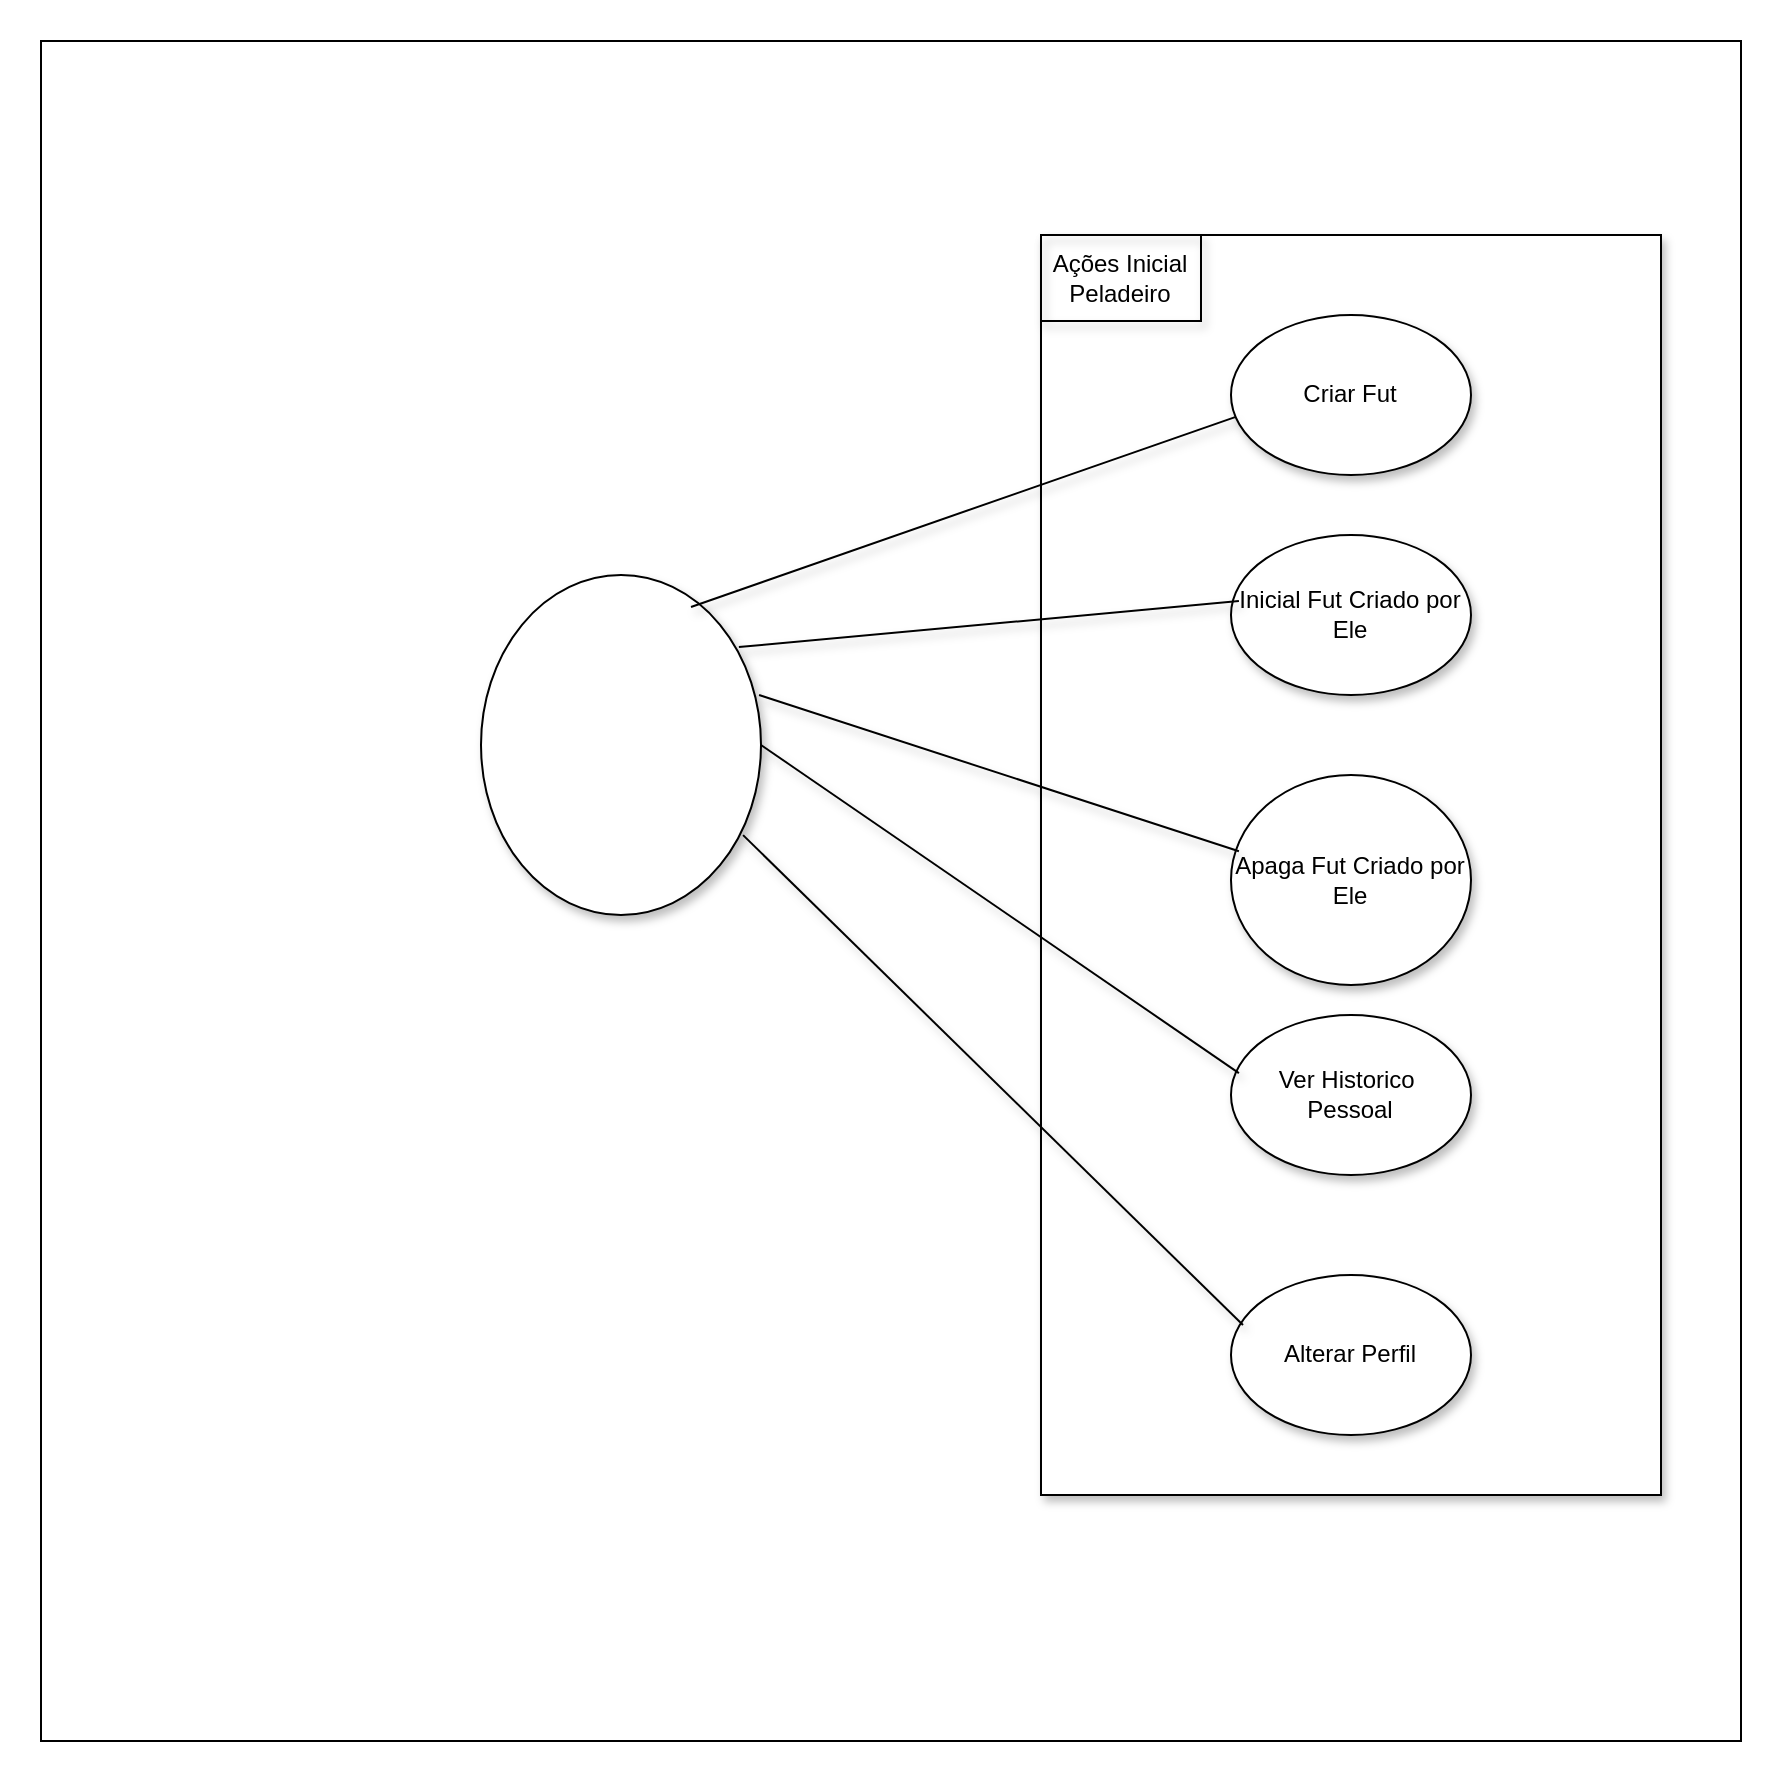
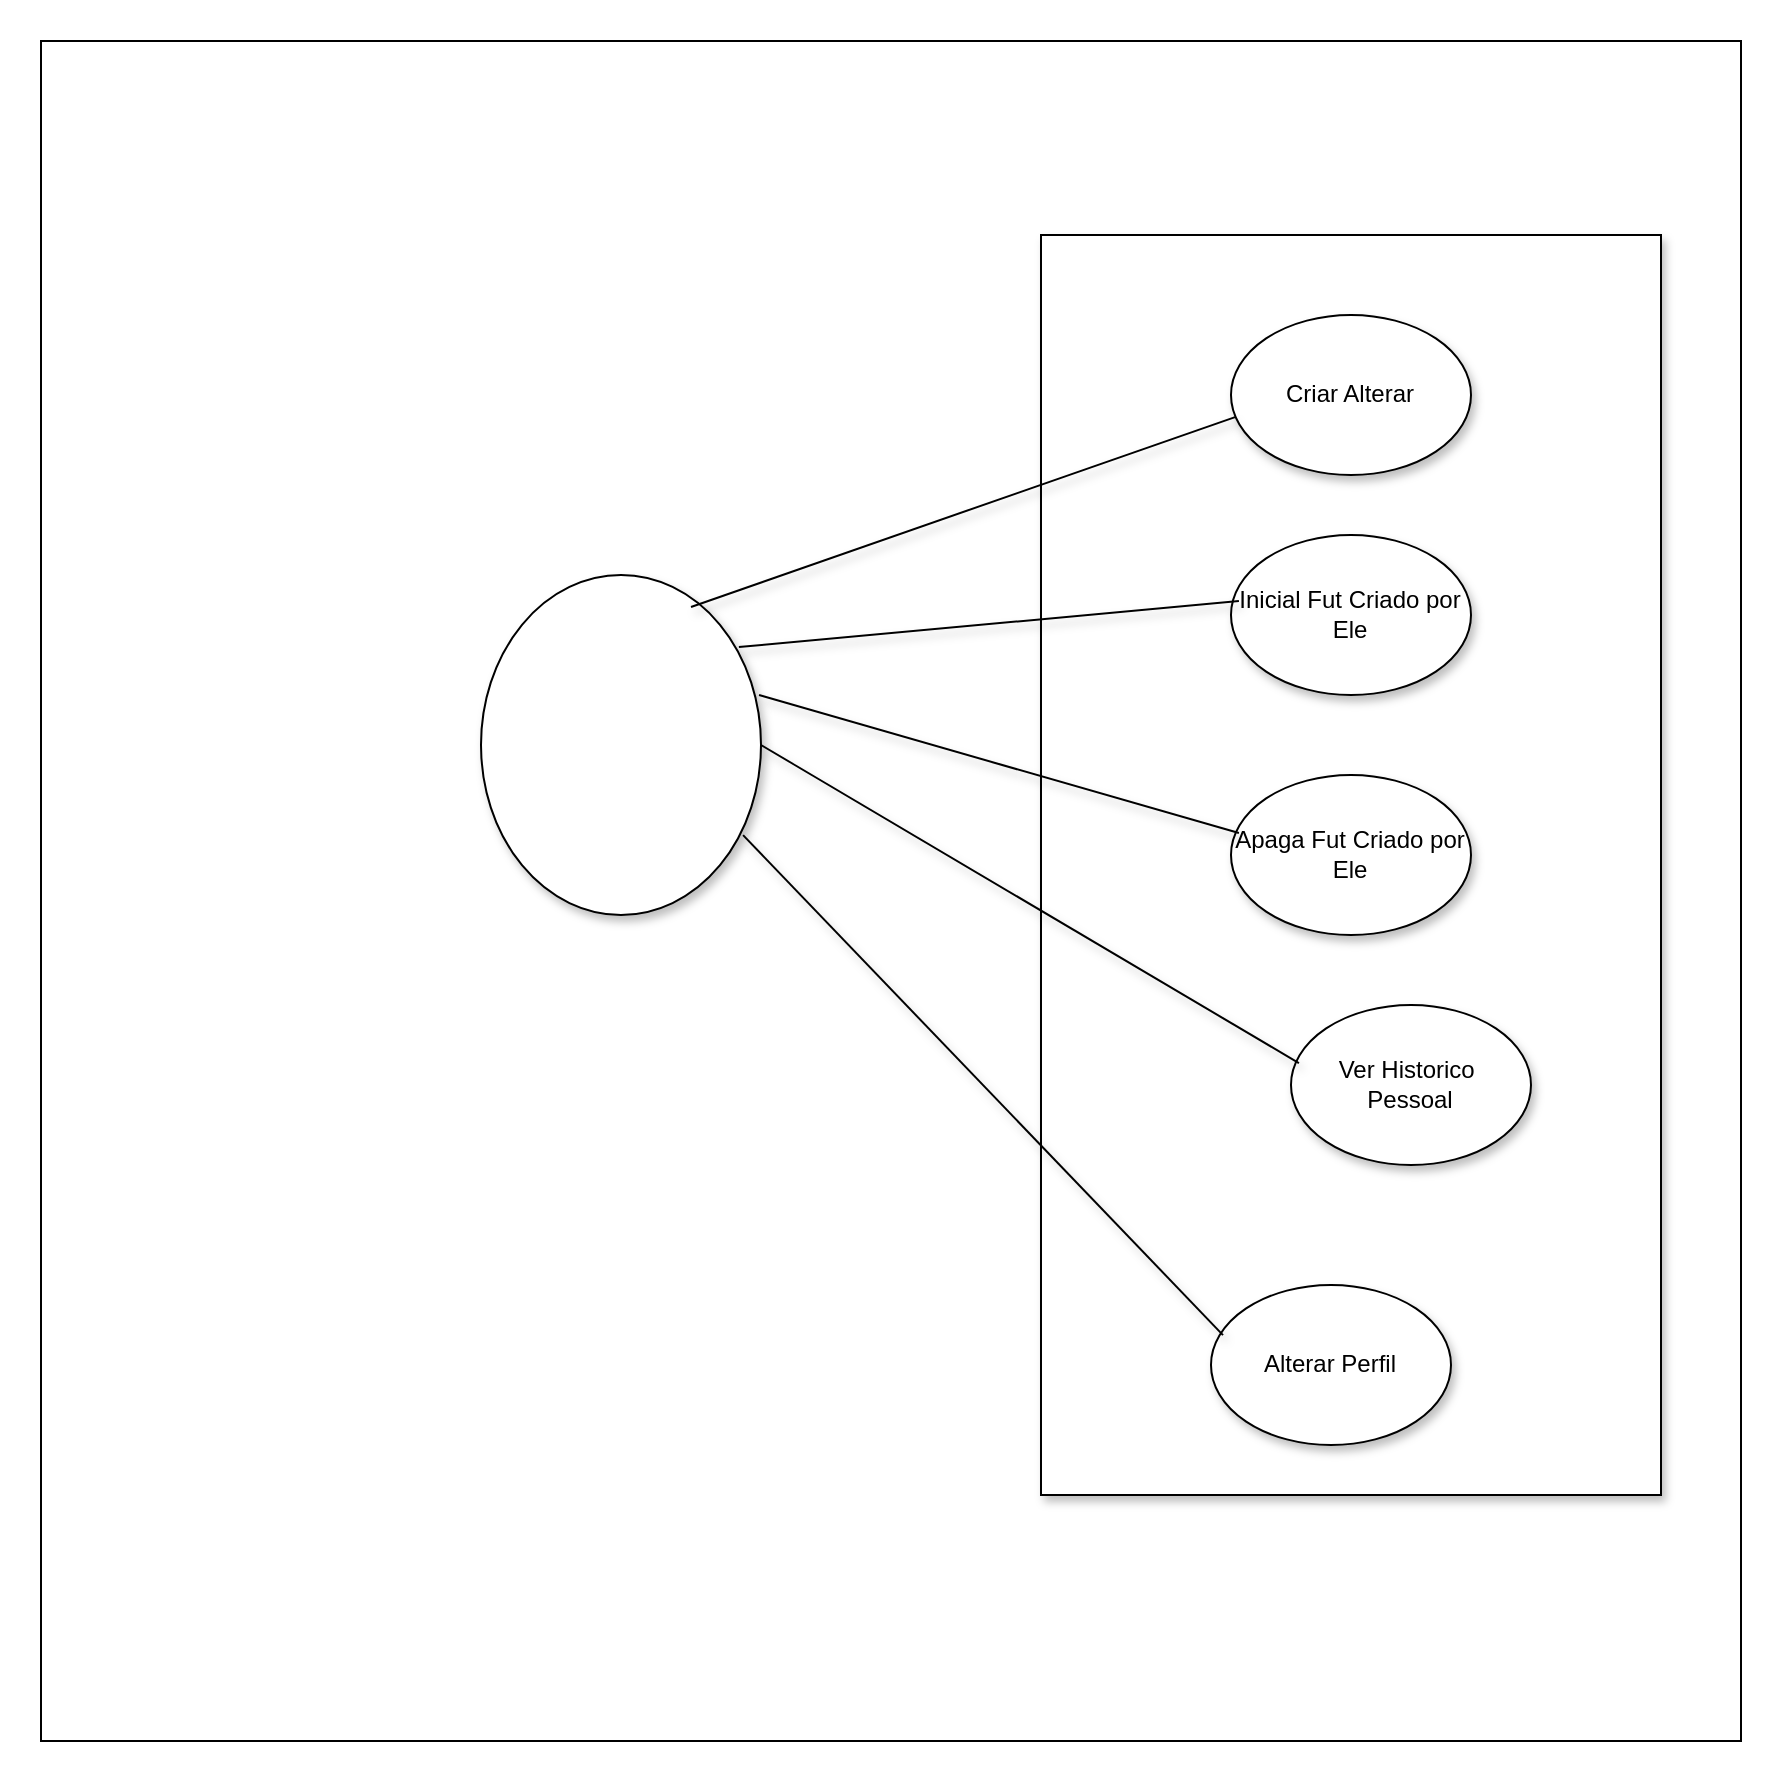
node "Ações Inicial Peladeiro": removed
node "Criar Fut": label "Criar Fut" -> "Criar Alterar"
node "Apaga Fut Criado por Ele": size 240x210 -> 240x160
node "Ver Historico Pessoal": moved (1351, 1095) -> (1411, 1085)
node "Alterar Perfil": moved (1351, 1355) -> (1331, 1365)
